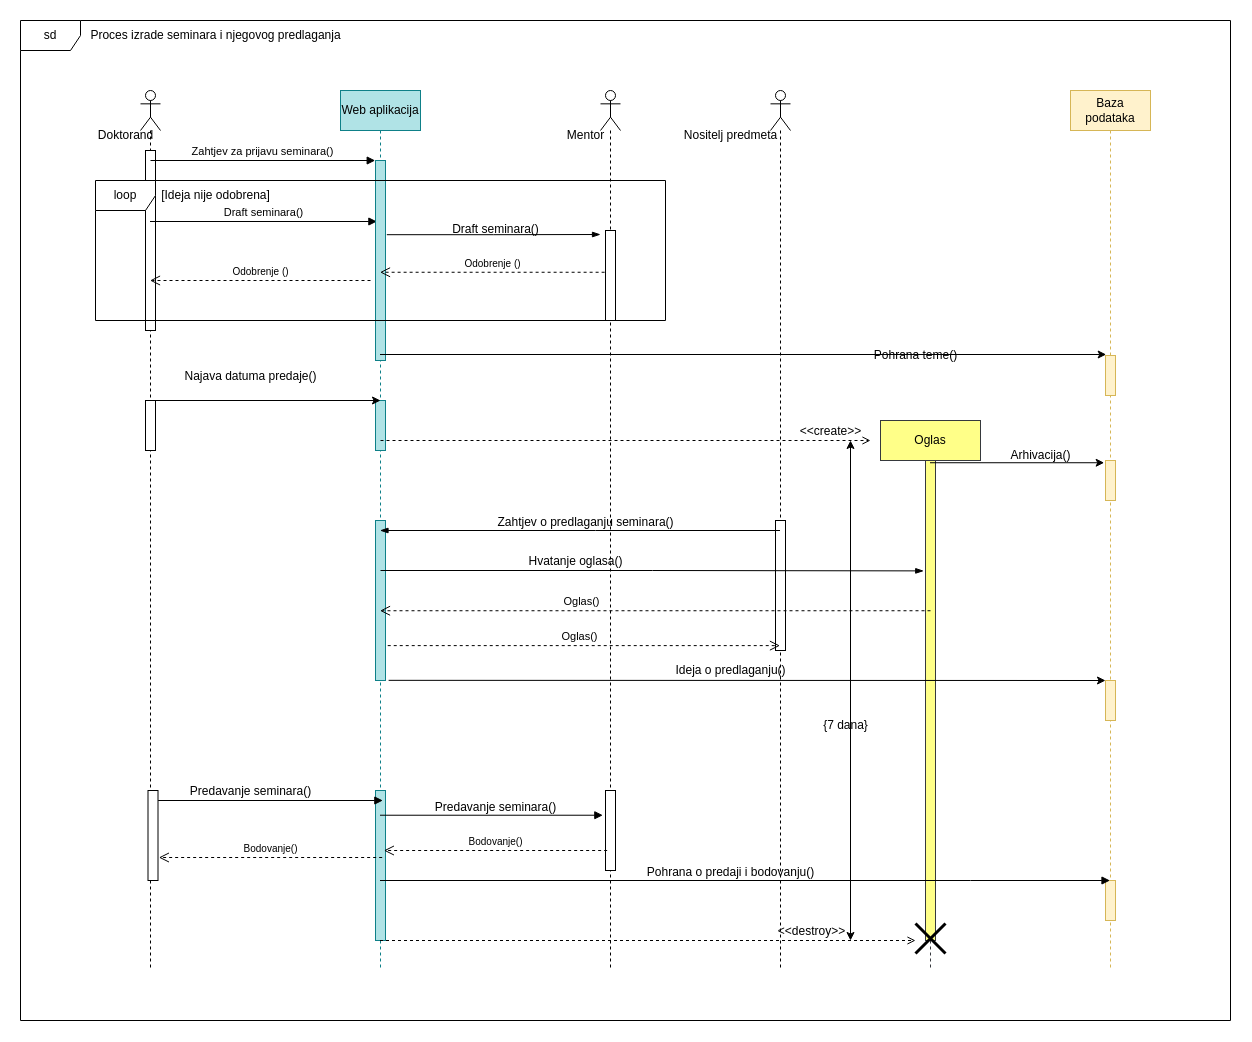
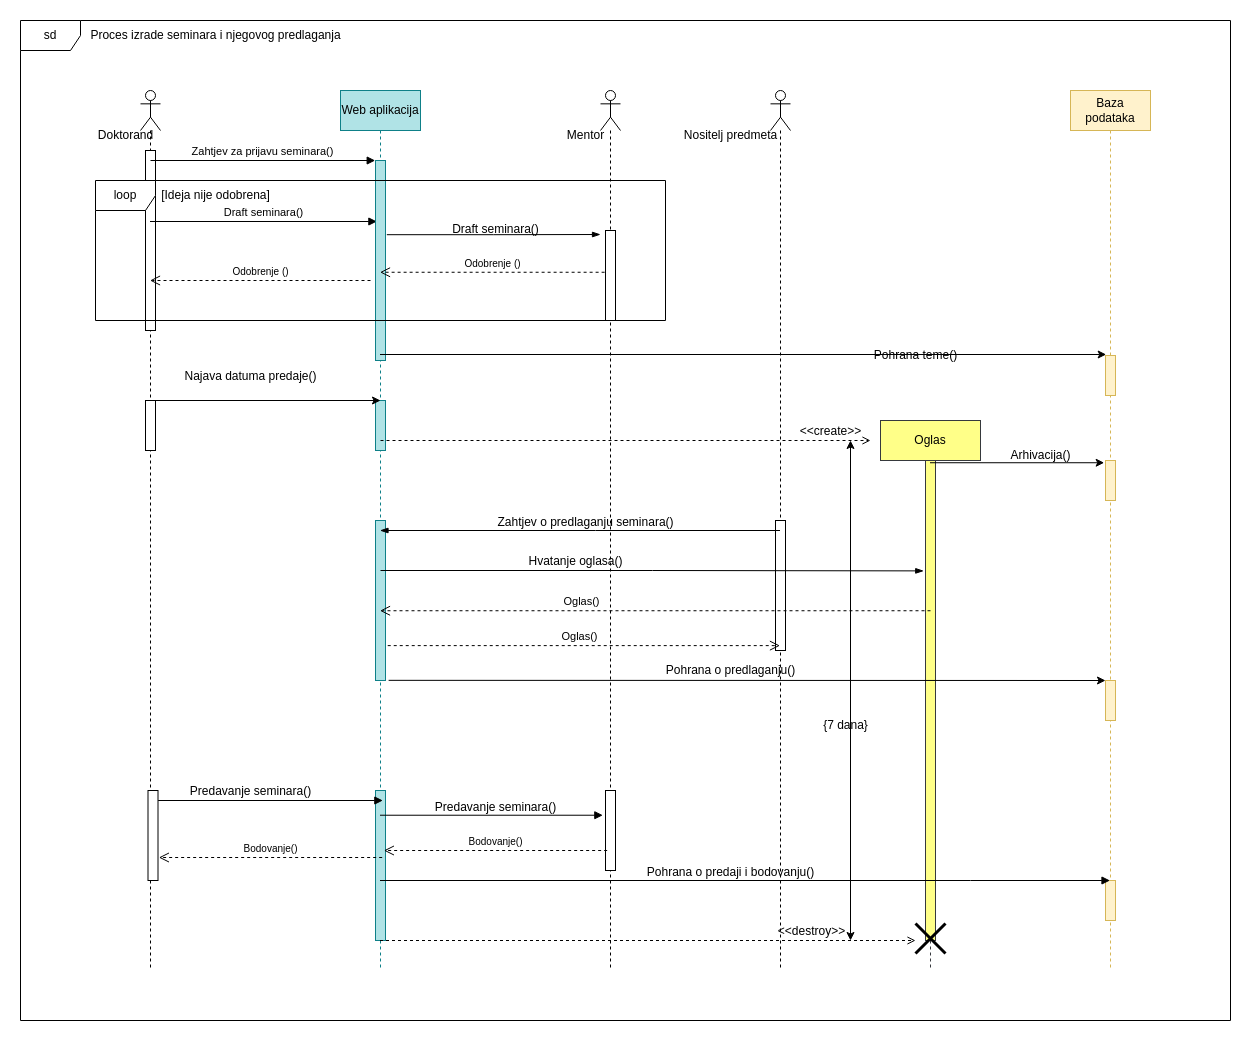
node "Ideja o predlaganju()": label "Ideja o predlaganju()" -> "Pohrana o predlaganju()"
